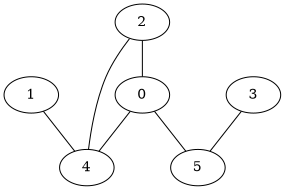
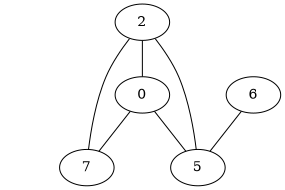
edge "2" -- "5": added
node "1": removed
node "3": label "3" -> "6"
node "4": label "4" -> "7"
